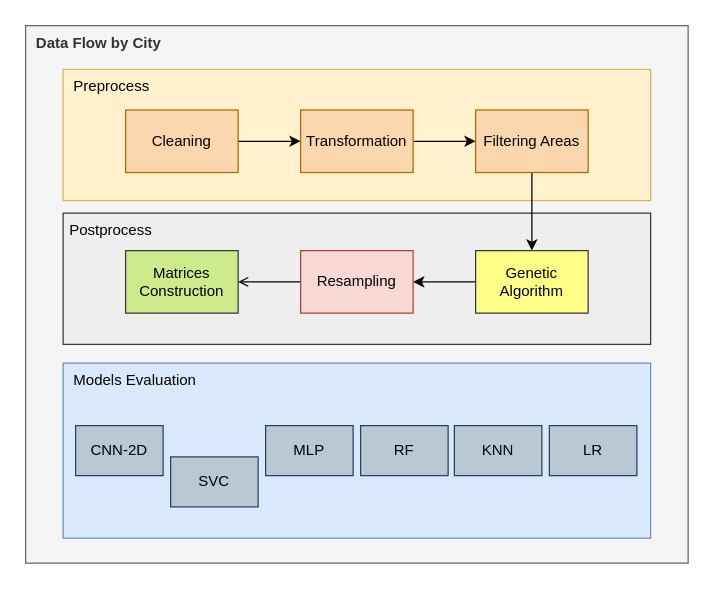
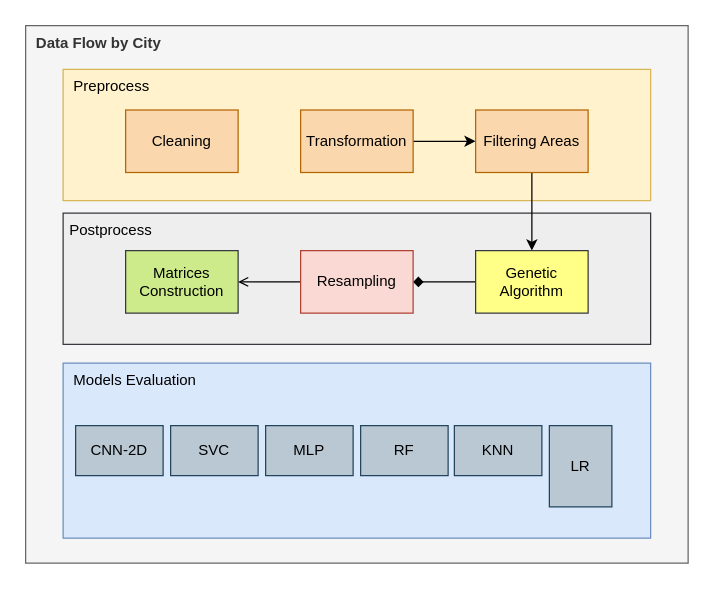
edge "Cleaning" -> "Transformation": removed
edge "Genetic Algorithm" -> "Resampling": arrowhead classic -> diamond
node "LR": size 88x50 -> 63x81
node "SVC": moved (214, 482) -> (214, 451)
